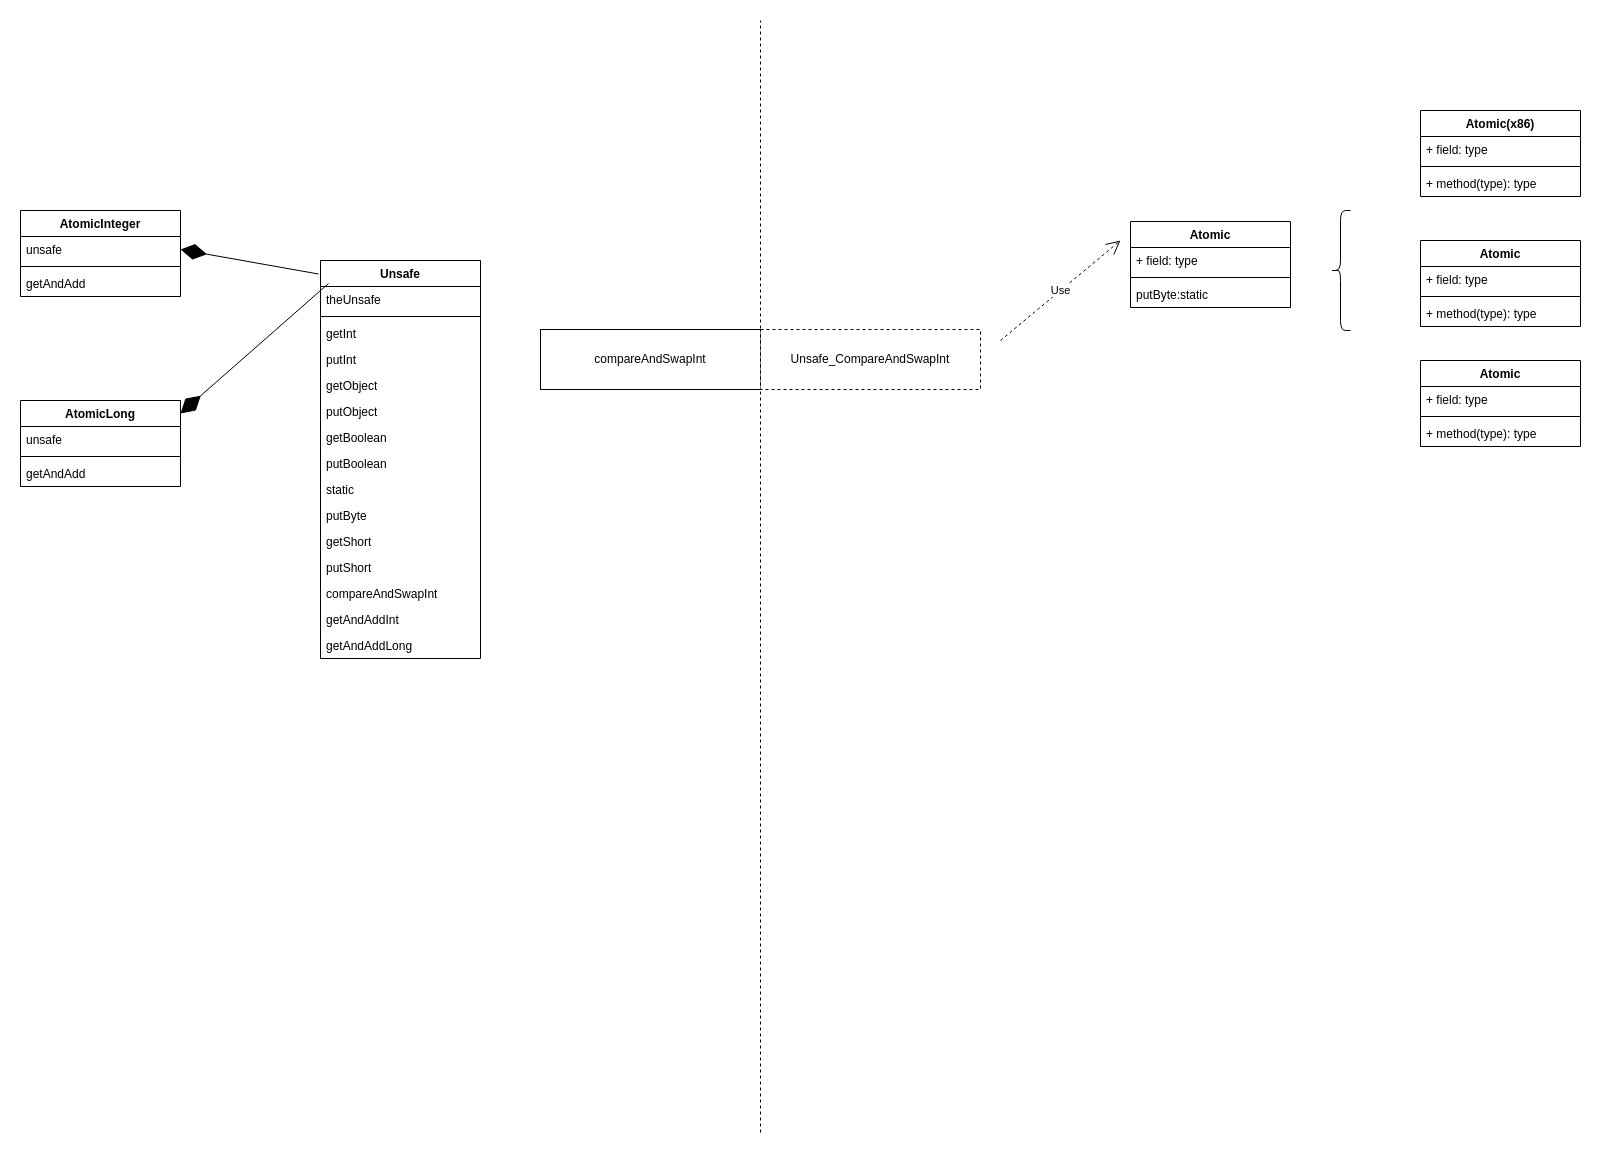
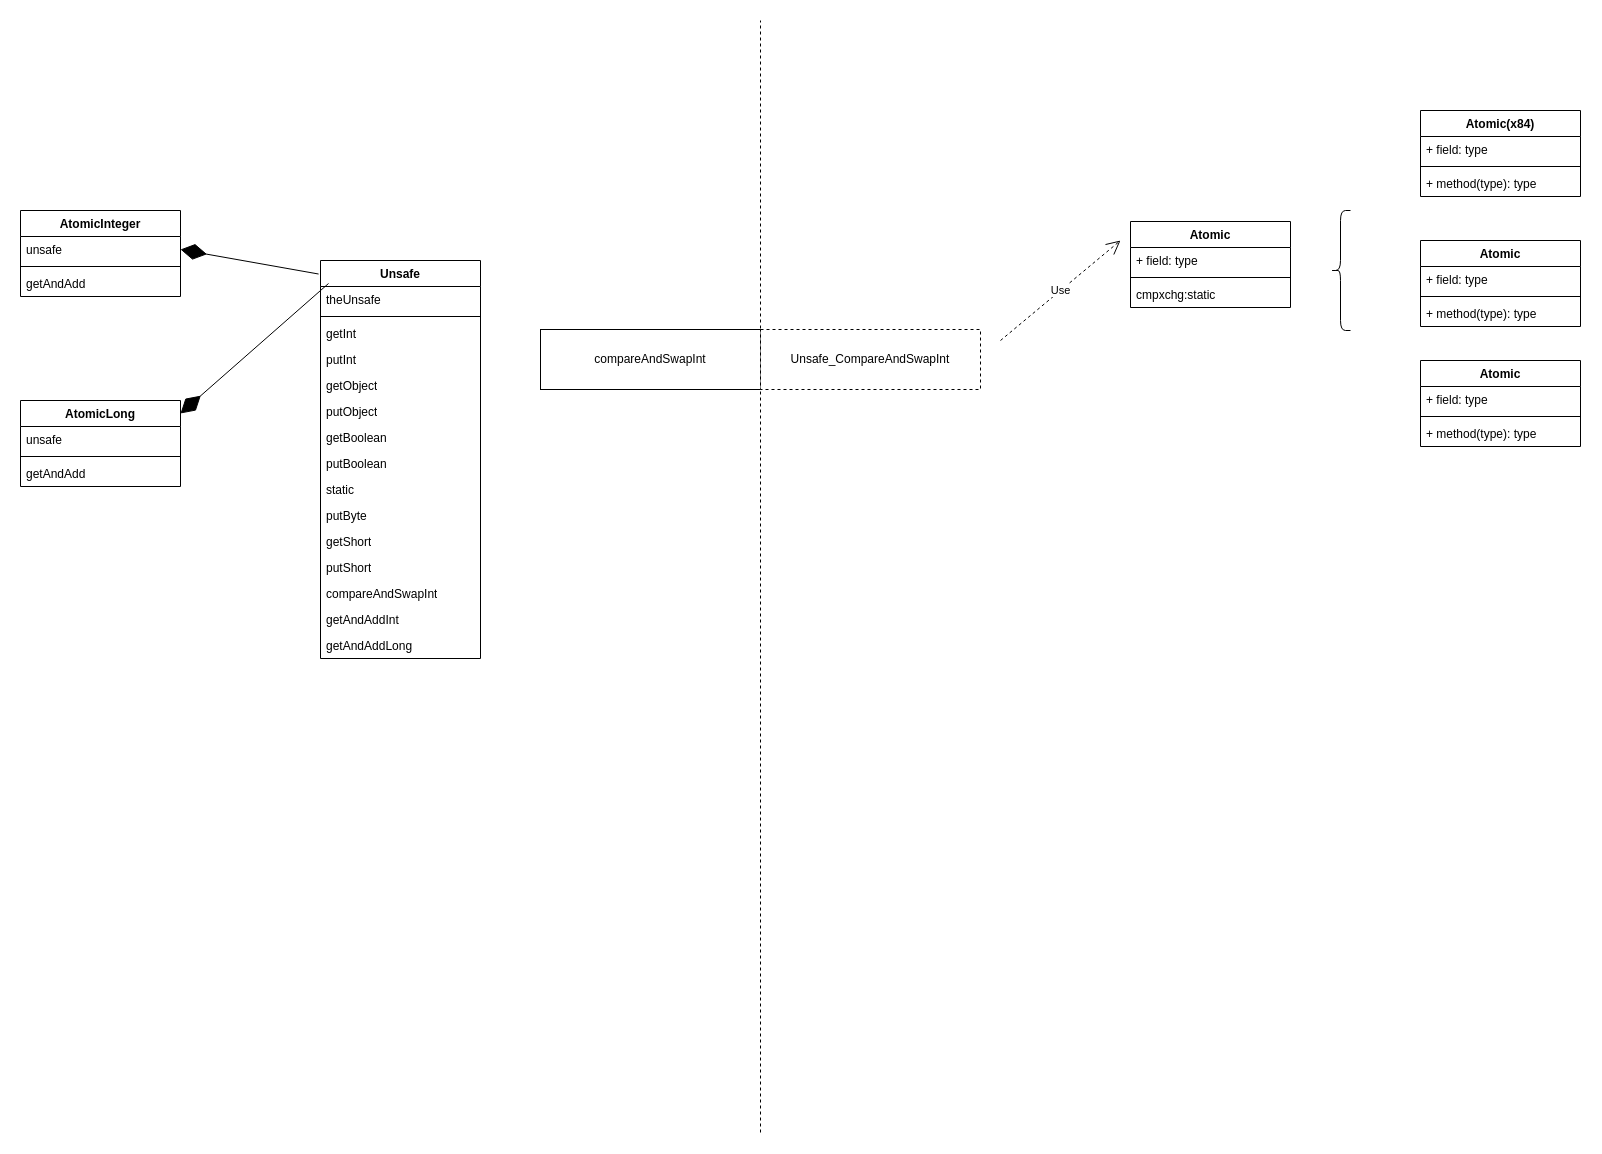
node "Atomic(x86)": label "Atomic(x86)" -> "Atomic(x84)"
node "putByte:static": label "putByte:static" -> "cmpxchg:static"
